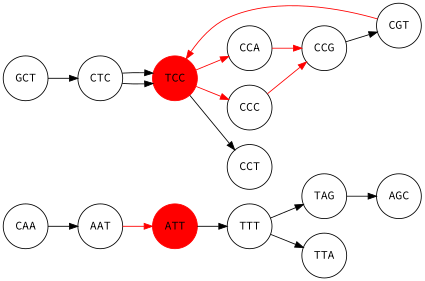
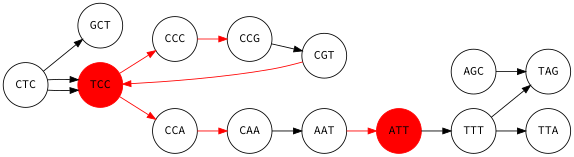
edge "CCA" -> "CCG": now "CCA" -> "CAA"
edge "GCT" -> "CTC": reversed
node "CCT": removed
edge "TAG" -> "AGC": reversed
